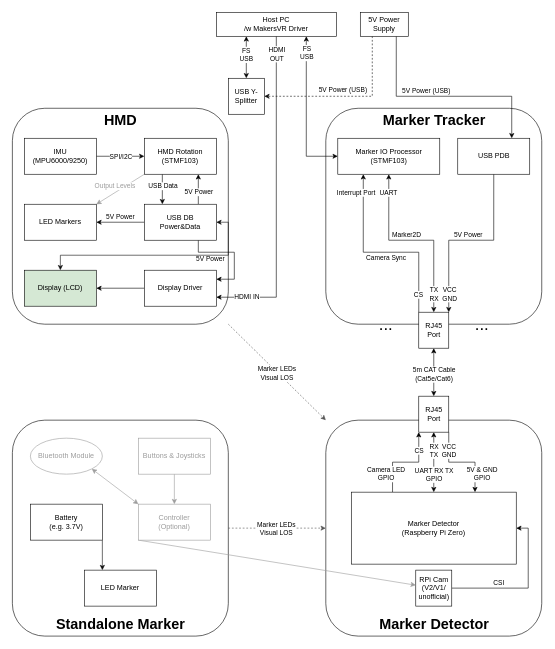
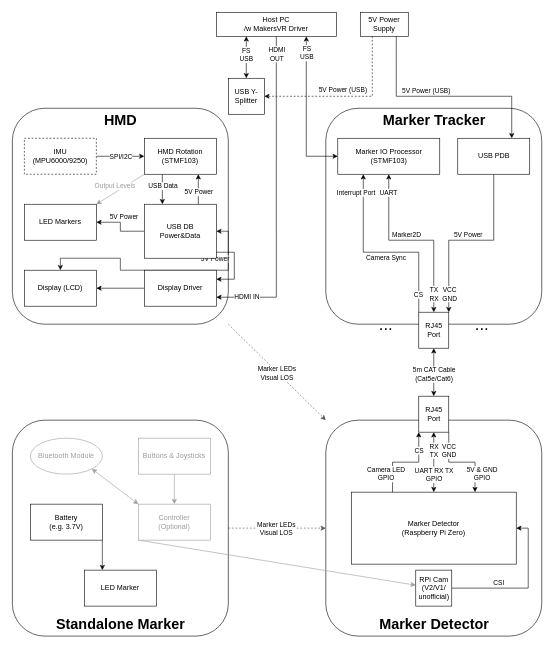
node "IMU (MPU6000/9250)": style solid -> dashed
node "USB DB Power&Data": size 72x36 -> 72x54
node "Display (LCD)": fillcolor #d5e8d4 -> #ffffff
